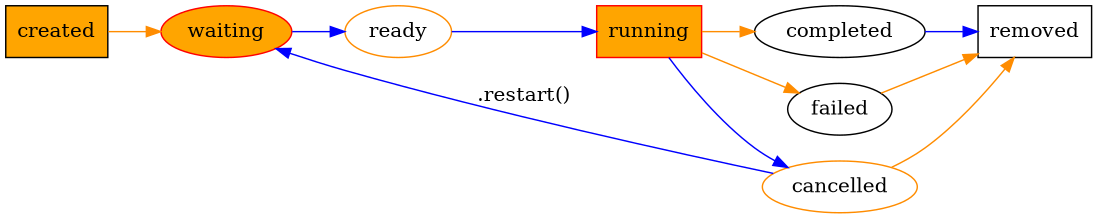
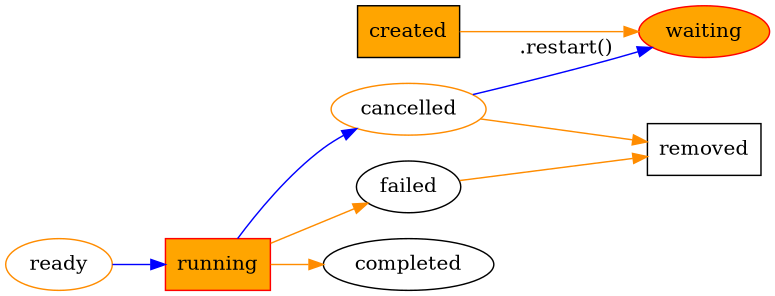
edge "waiting" -> "ready": removed
edge "completed" -> "removed": removed
